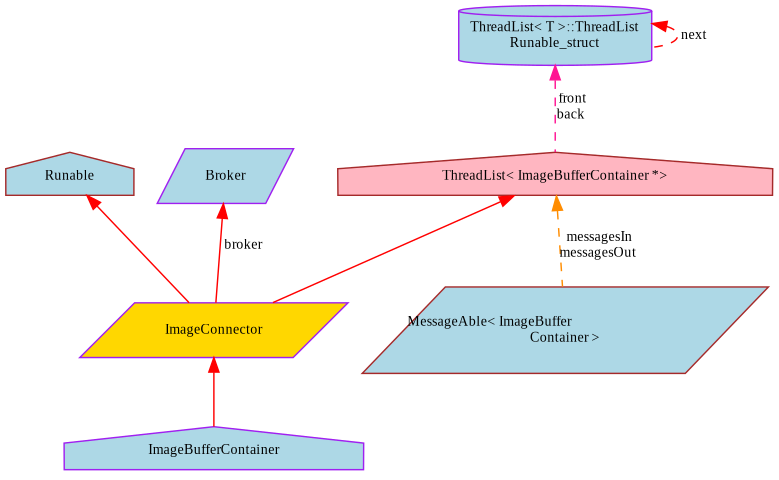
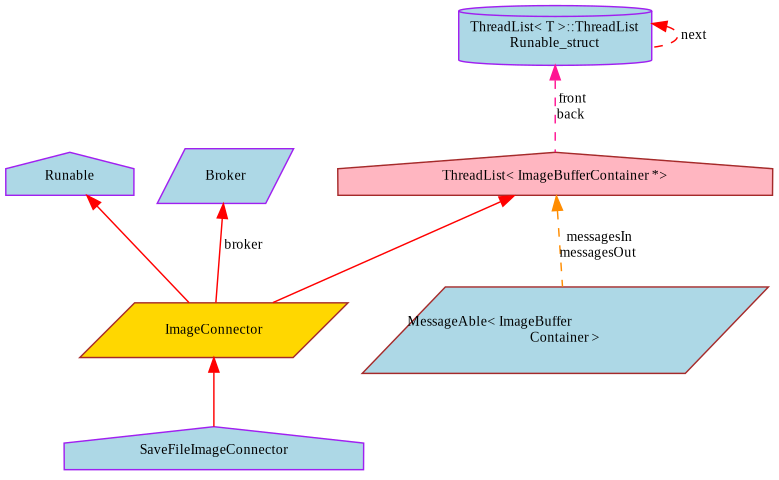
node "Runable": color brown -> purple
node "ImageConnector": color purple -> brown
node "ImageBufferContainer": label "ImageBufferContainer" -> "SaveFileImageConnector"
